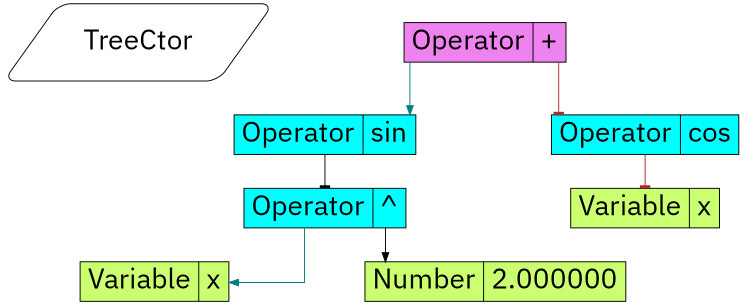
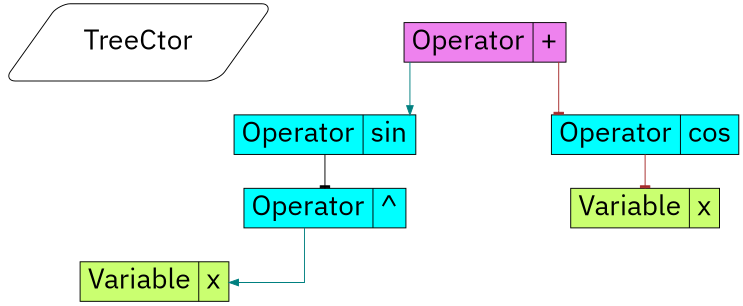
node "Number": removed
